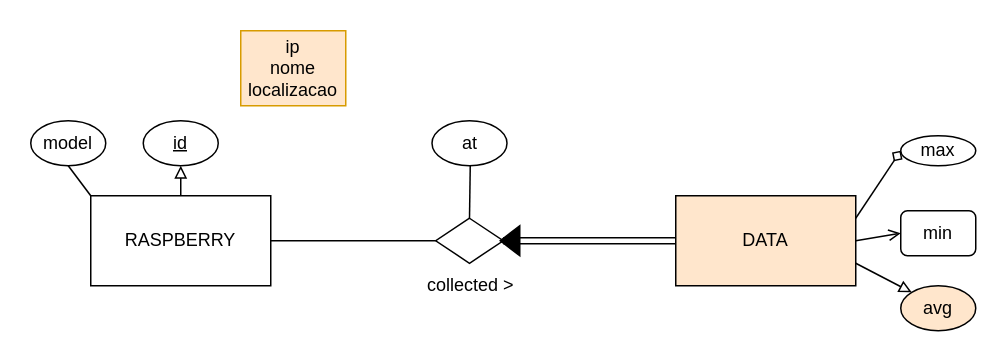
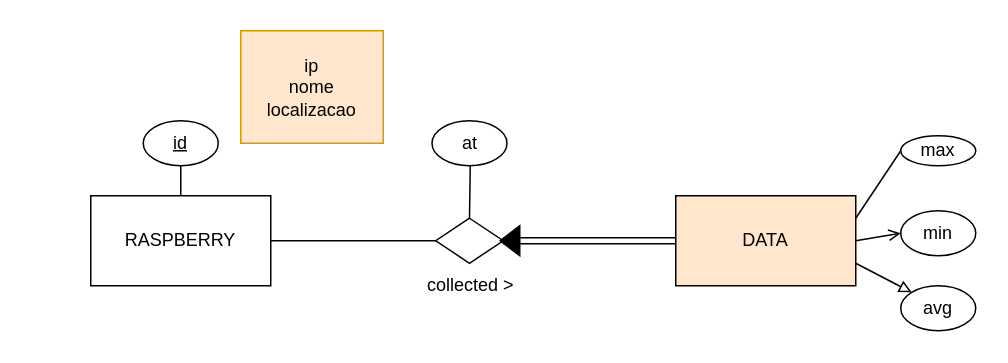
node "ip nome localizacao": size 105x75 -> 143x113
node "model": removed
edge "DATA" -> "max": arrowhead diamond -> none
edge "RASPBERRY" -> "id": arrowhead block -> none
edge "model" -- "RASPBERRY": removed
node "min": shape rounded rectangle -> ellipse
node "avg": fillcolor #ffe6cc -> #ffffff
